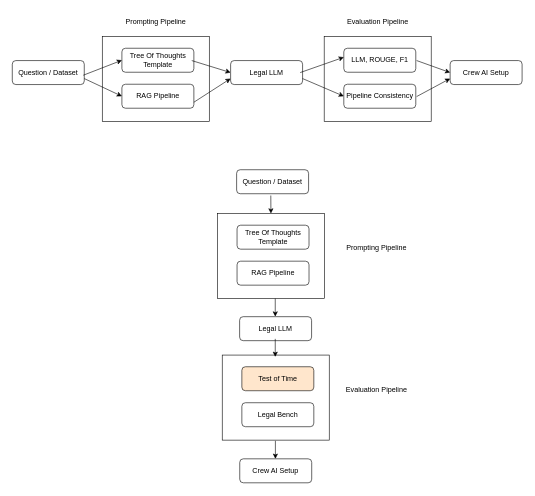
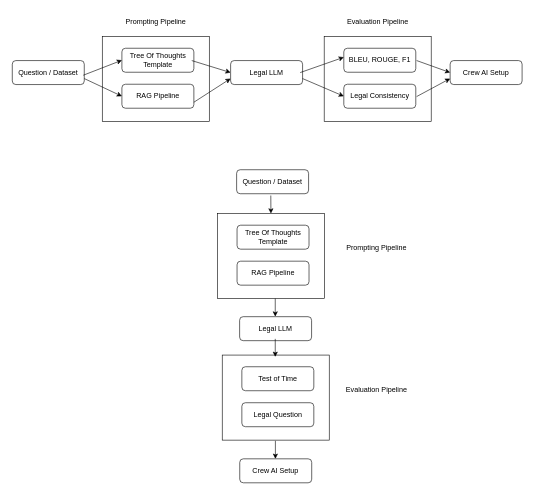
node "LLM, ROUGE, F1": label "LLM, ROUGE, F1" -> "BLEU, ROUGE, F1"
node "Pipeline Consistency": label "Pipeline Consistency" -> "Legal Consistency"
node "Test of Time": fillcolor #ffe6cc -> #ffffff
node "Legal Bench": label "Legal Bench" -> "Legal Question"
